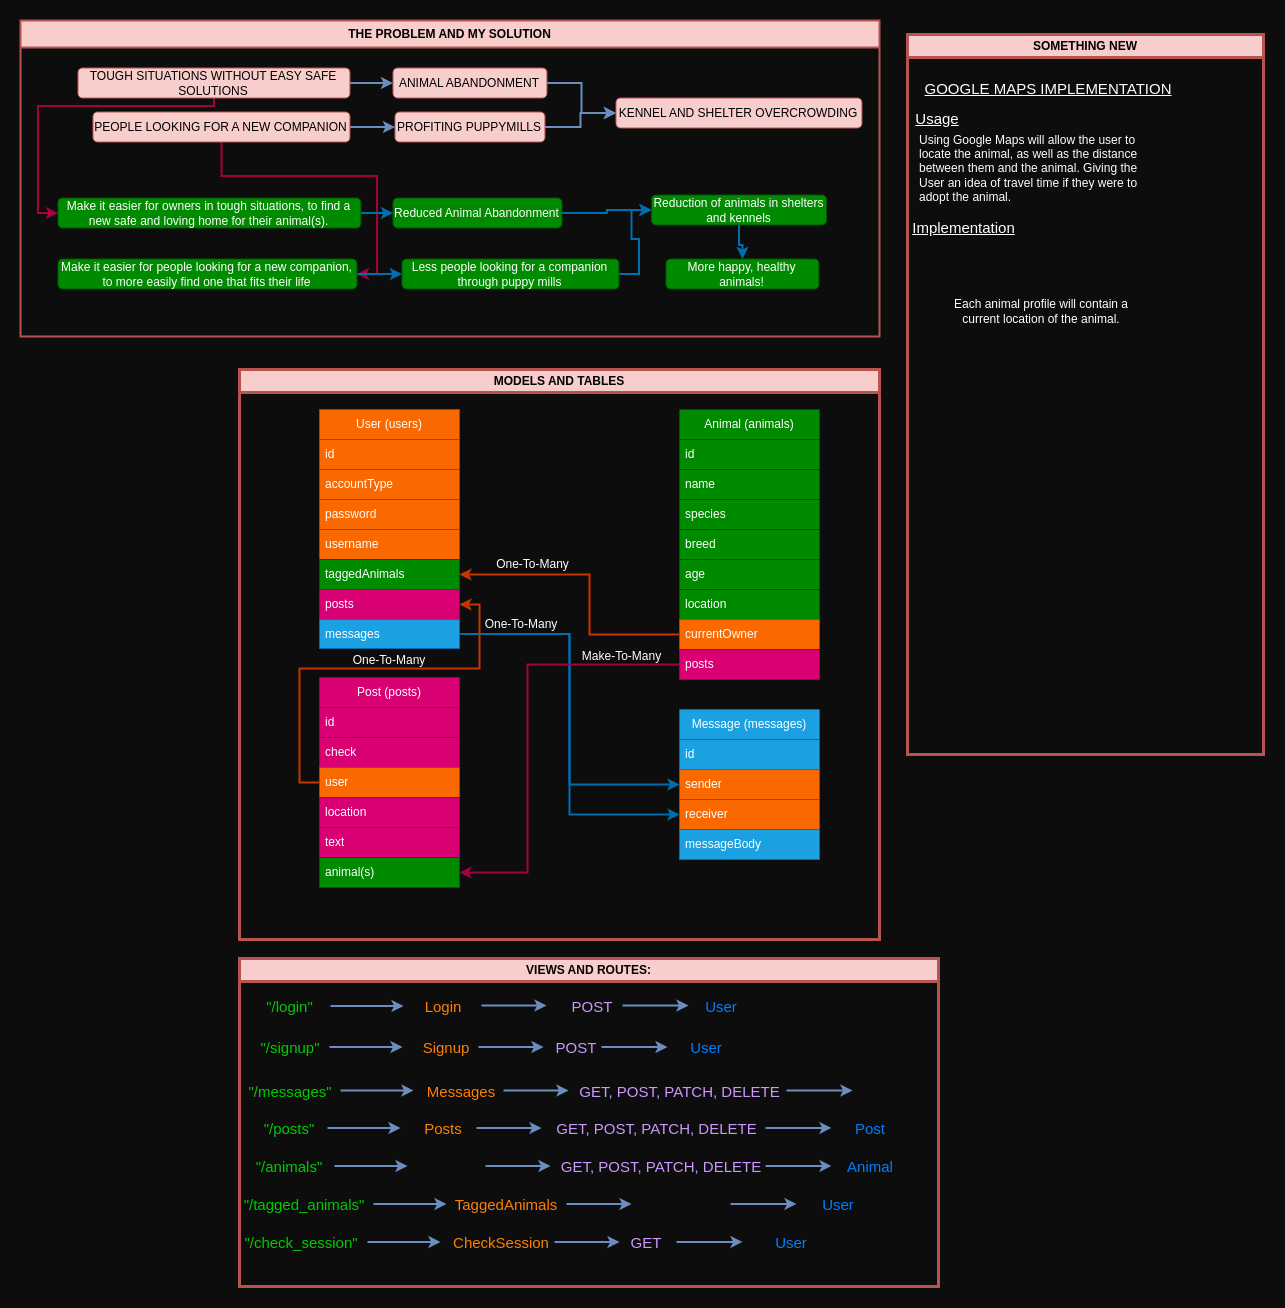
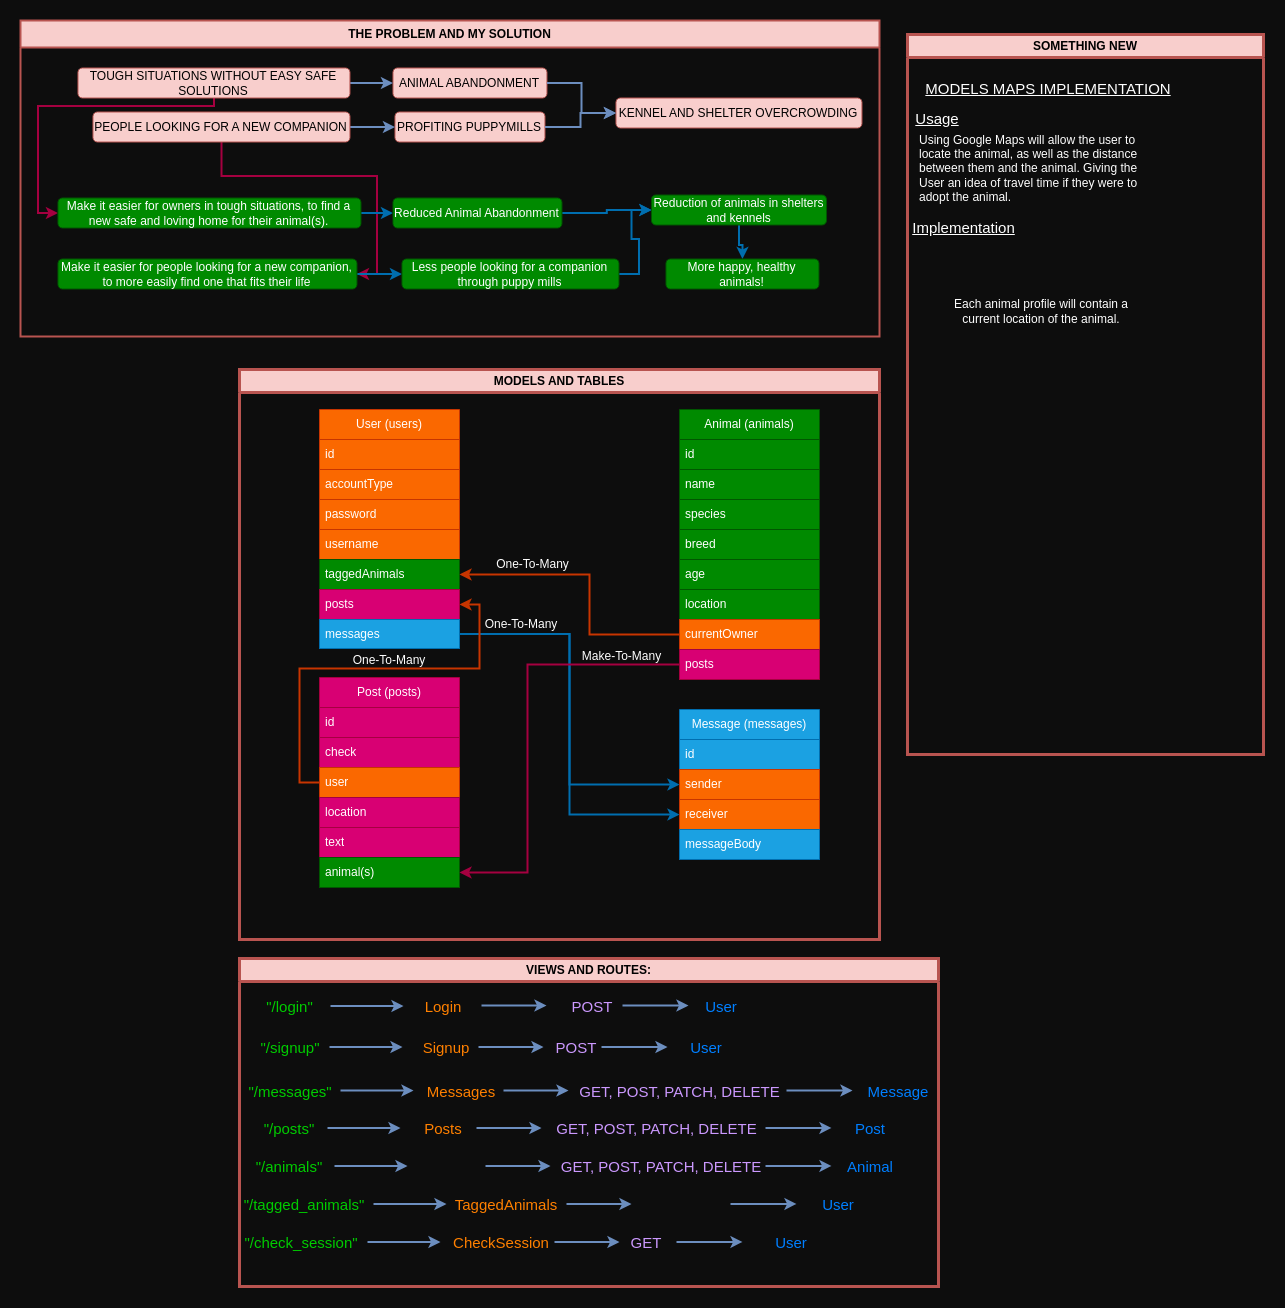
node "GOOGLE MAPS IMPLEMENTATION": label "GOOGLE MAPS IMPLEMENTATION" -> "MODELS MAPS IMPLEMENTATION"
node "Message": added
